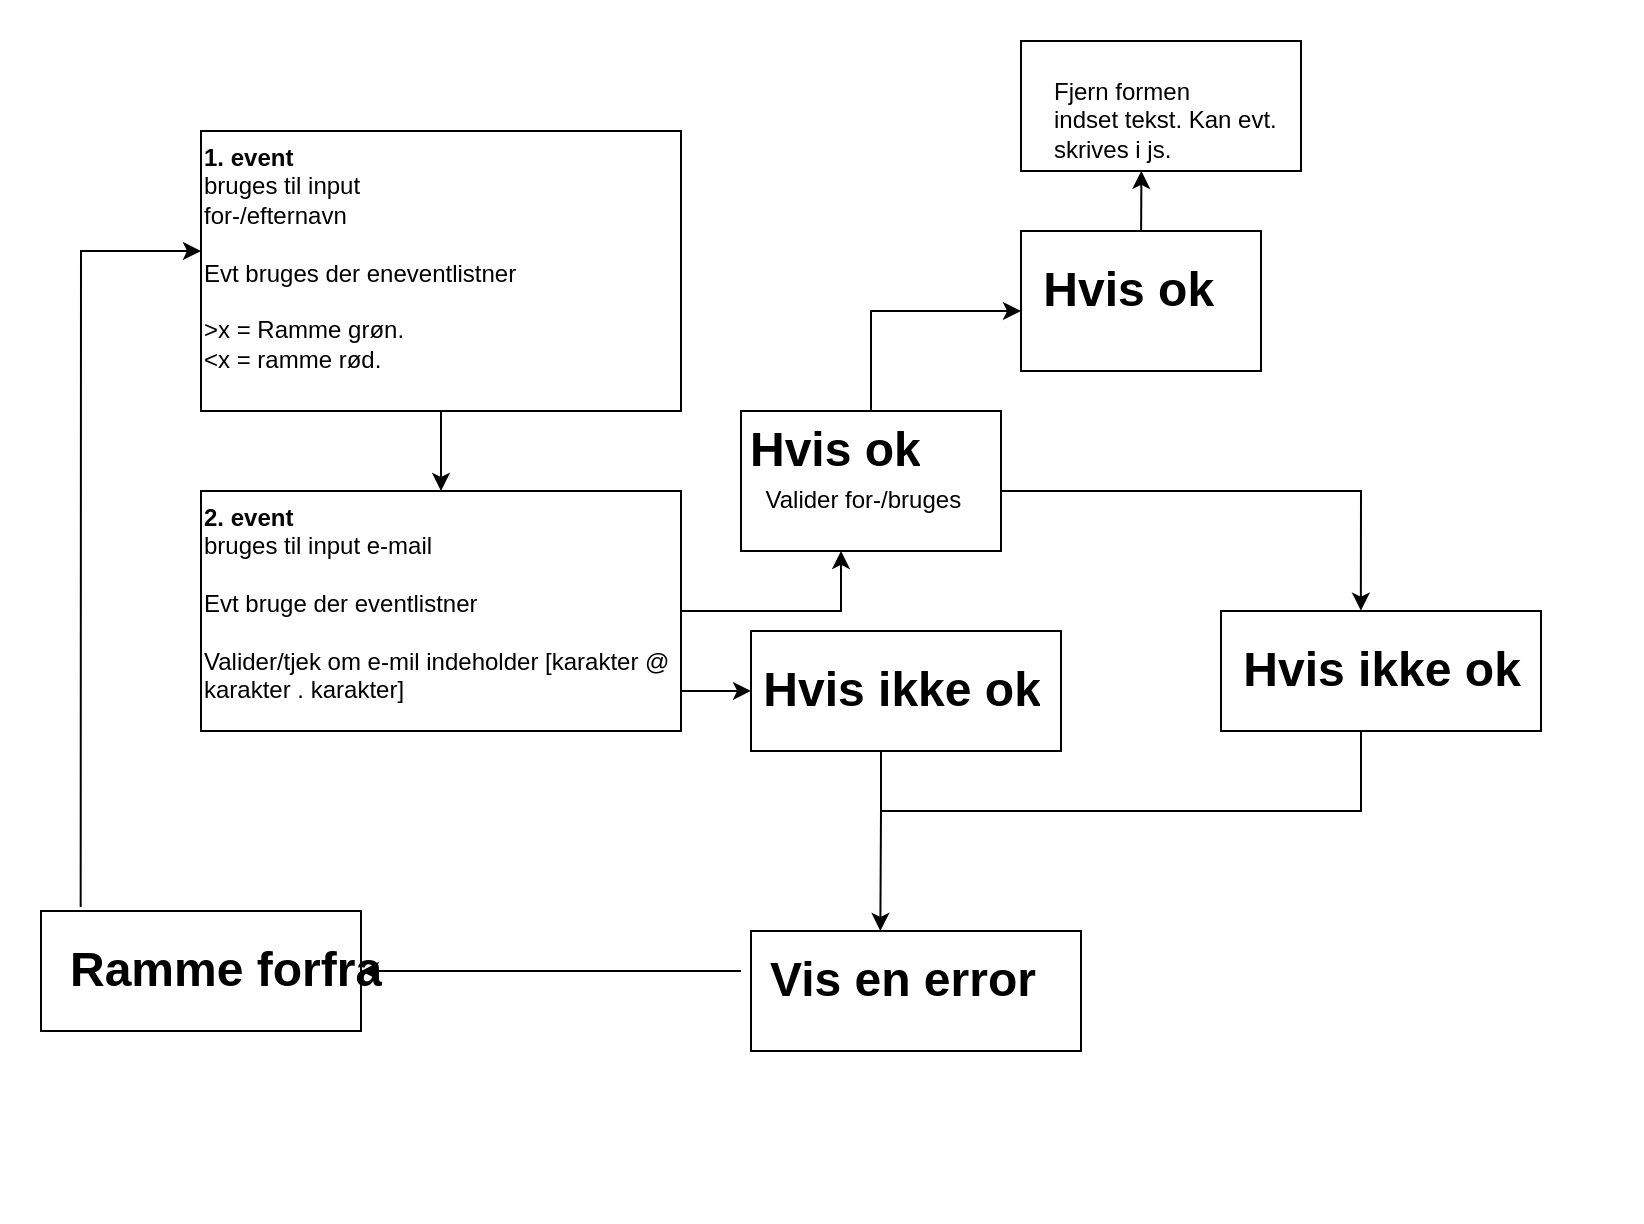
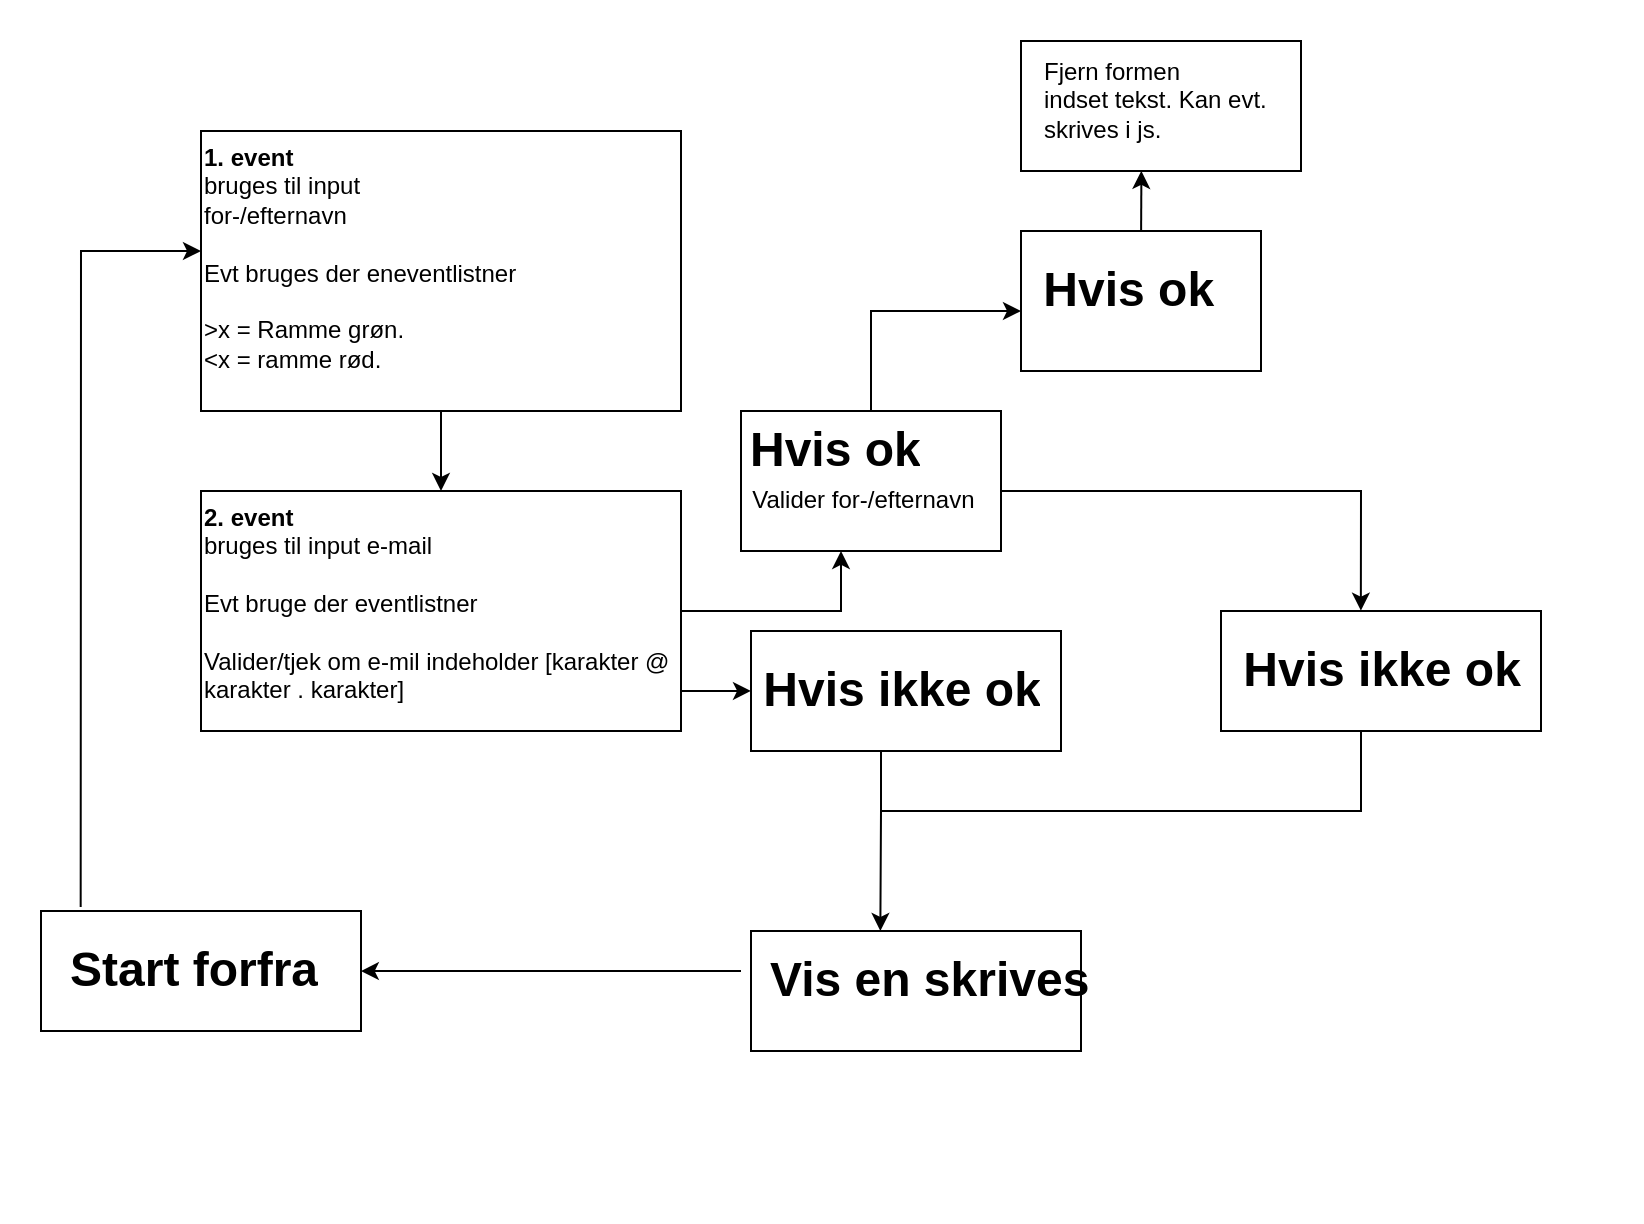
node "Fjern formen indset tekst. Kan evt. skrives i js.": moved (1171, 121) -> (1161, 101)
node "Valider for-/bruges": label "Valider for-/bruges" -> "Valider for-/efternavn"
node "Ramme forfra": label "Ramme forfra" -> "Start forfra"
node "Vis en error": label "Vis en error" -> "Vis en skrives"
